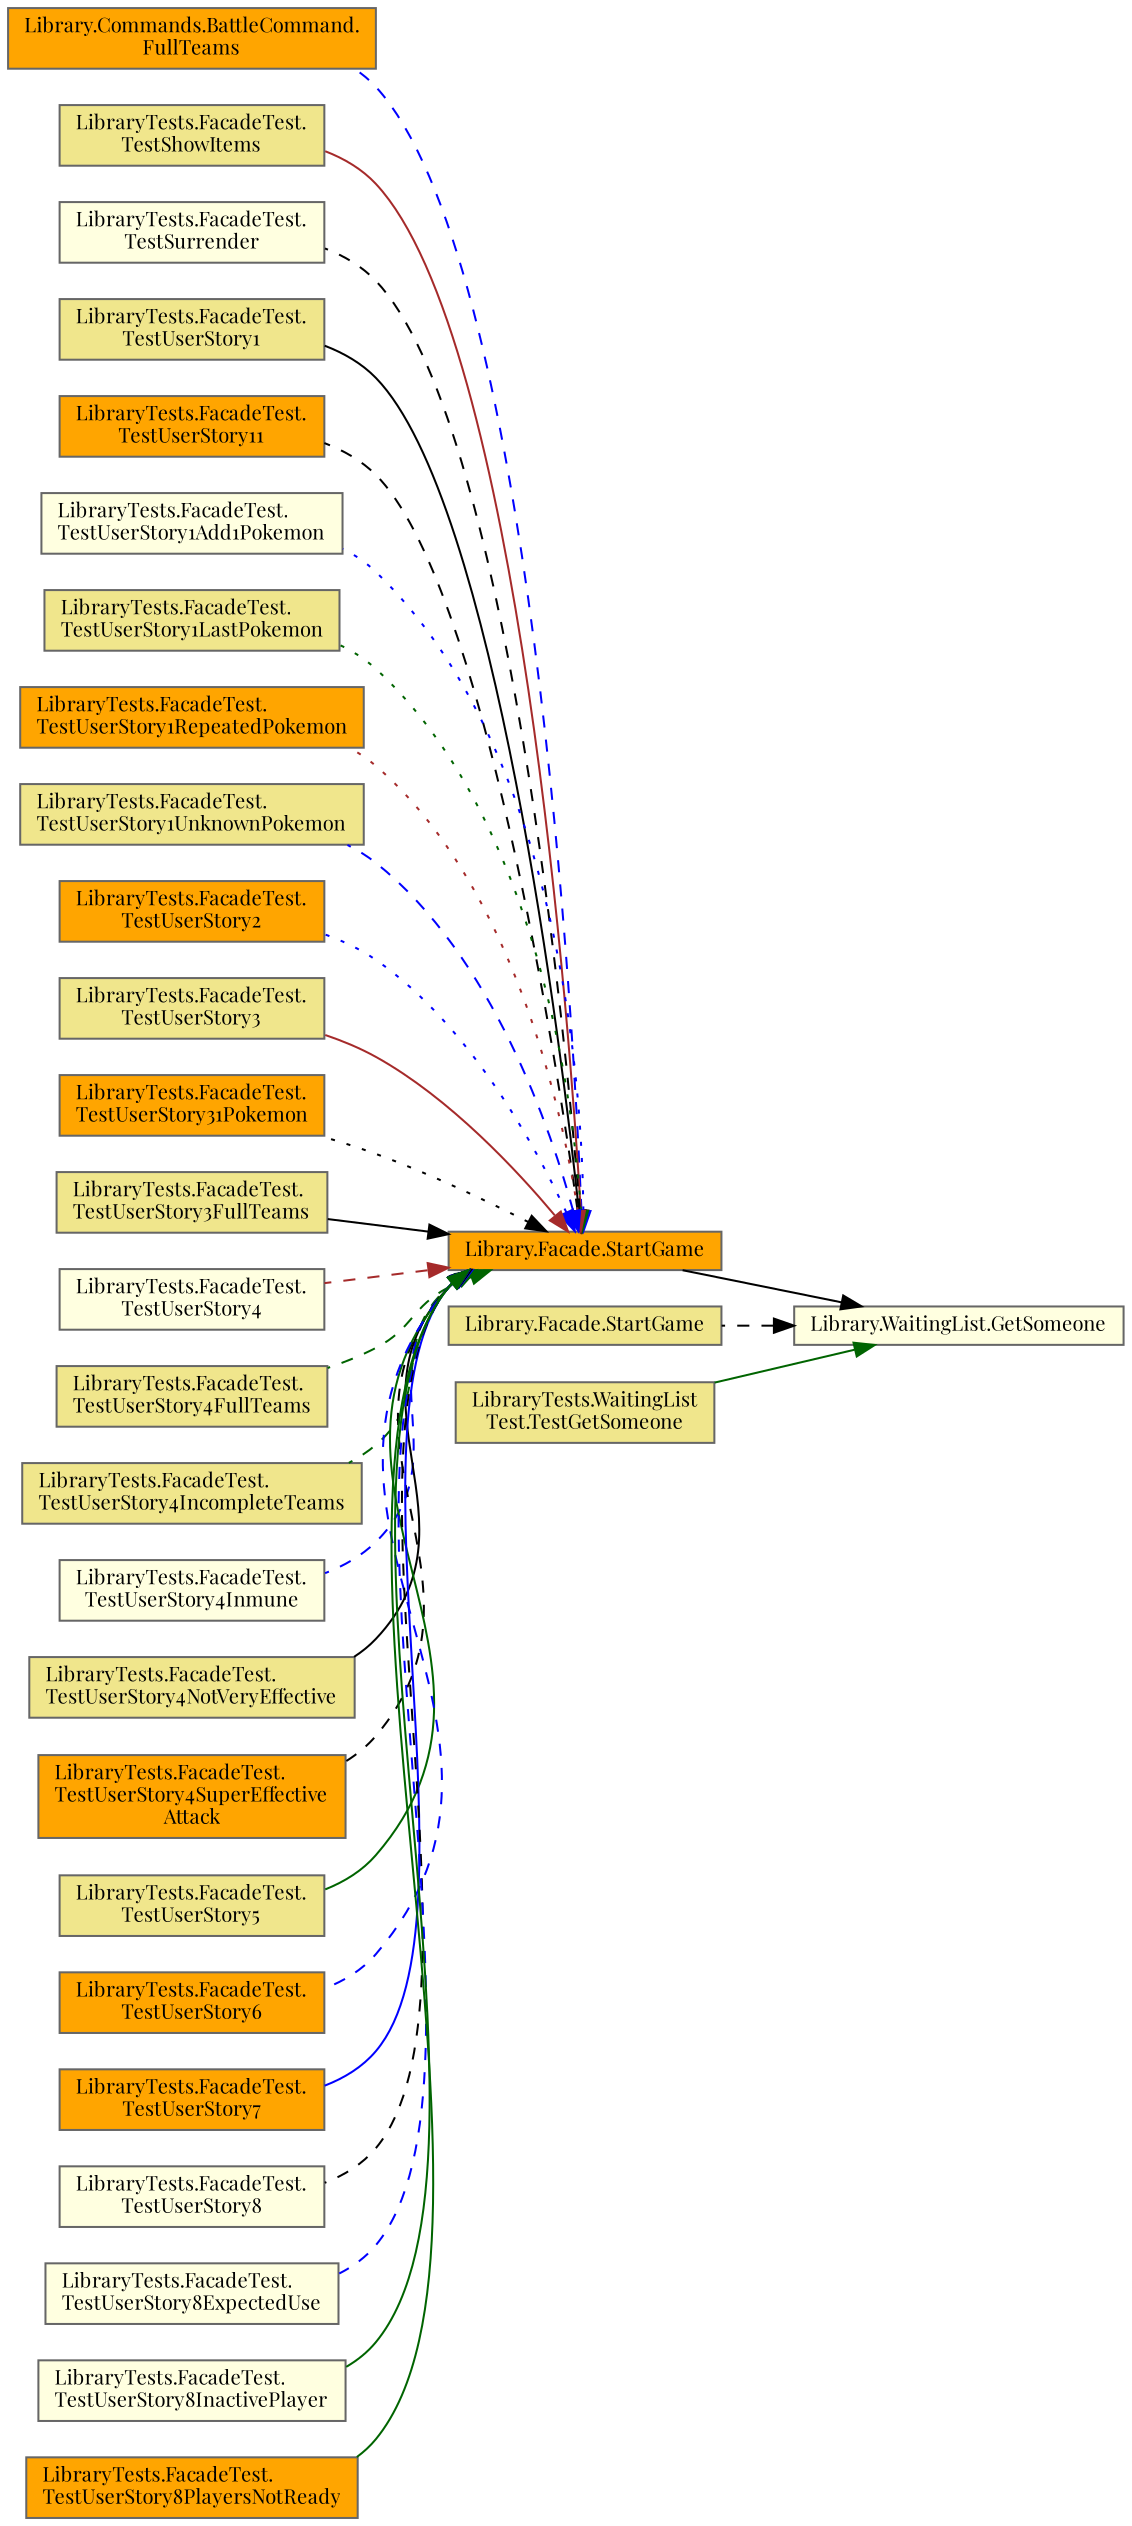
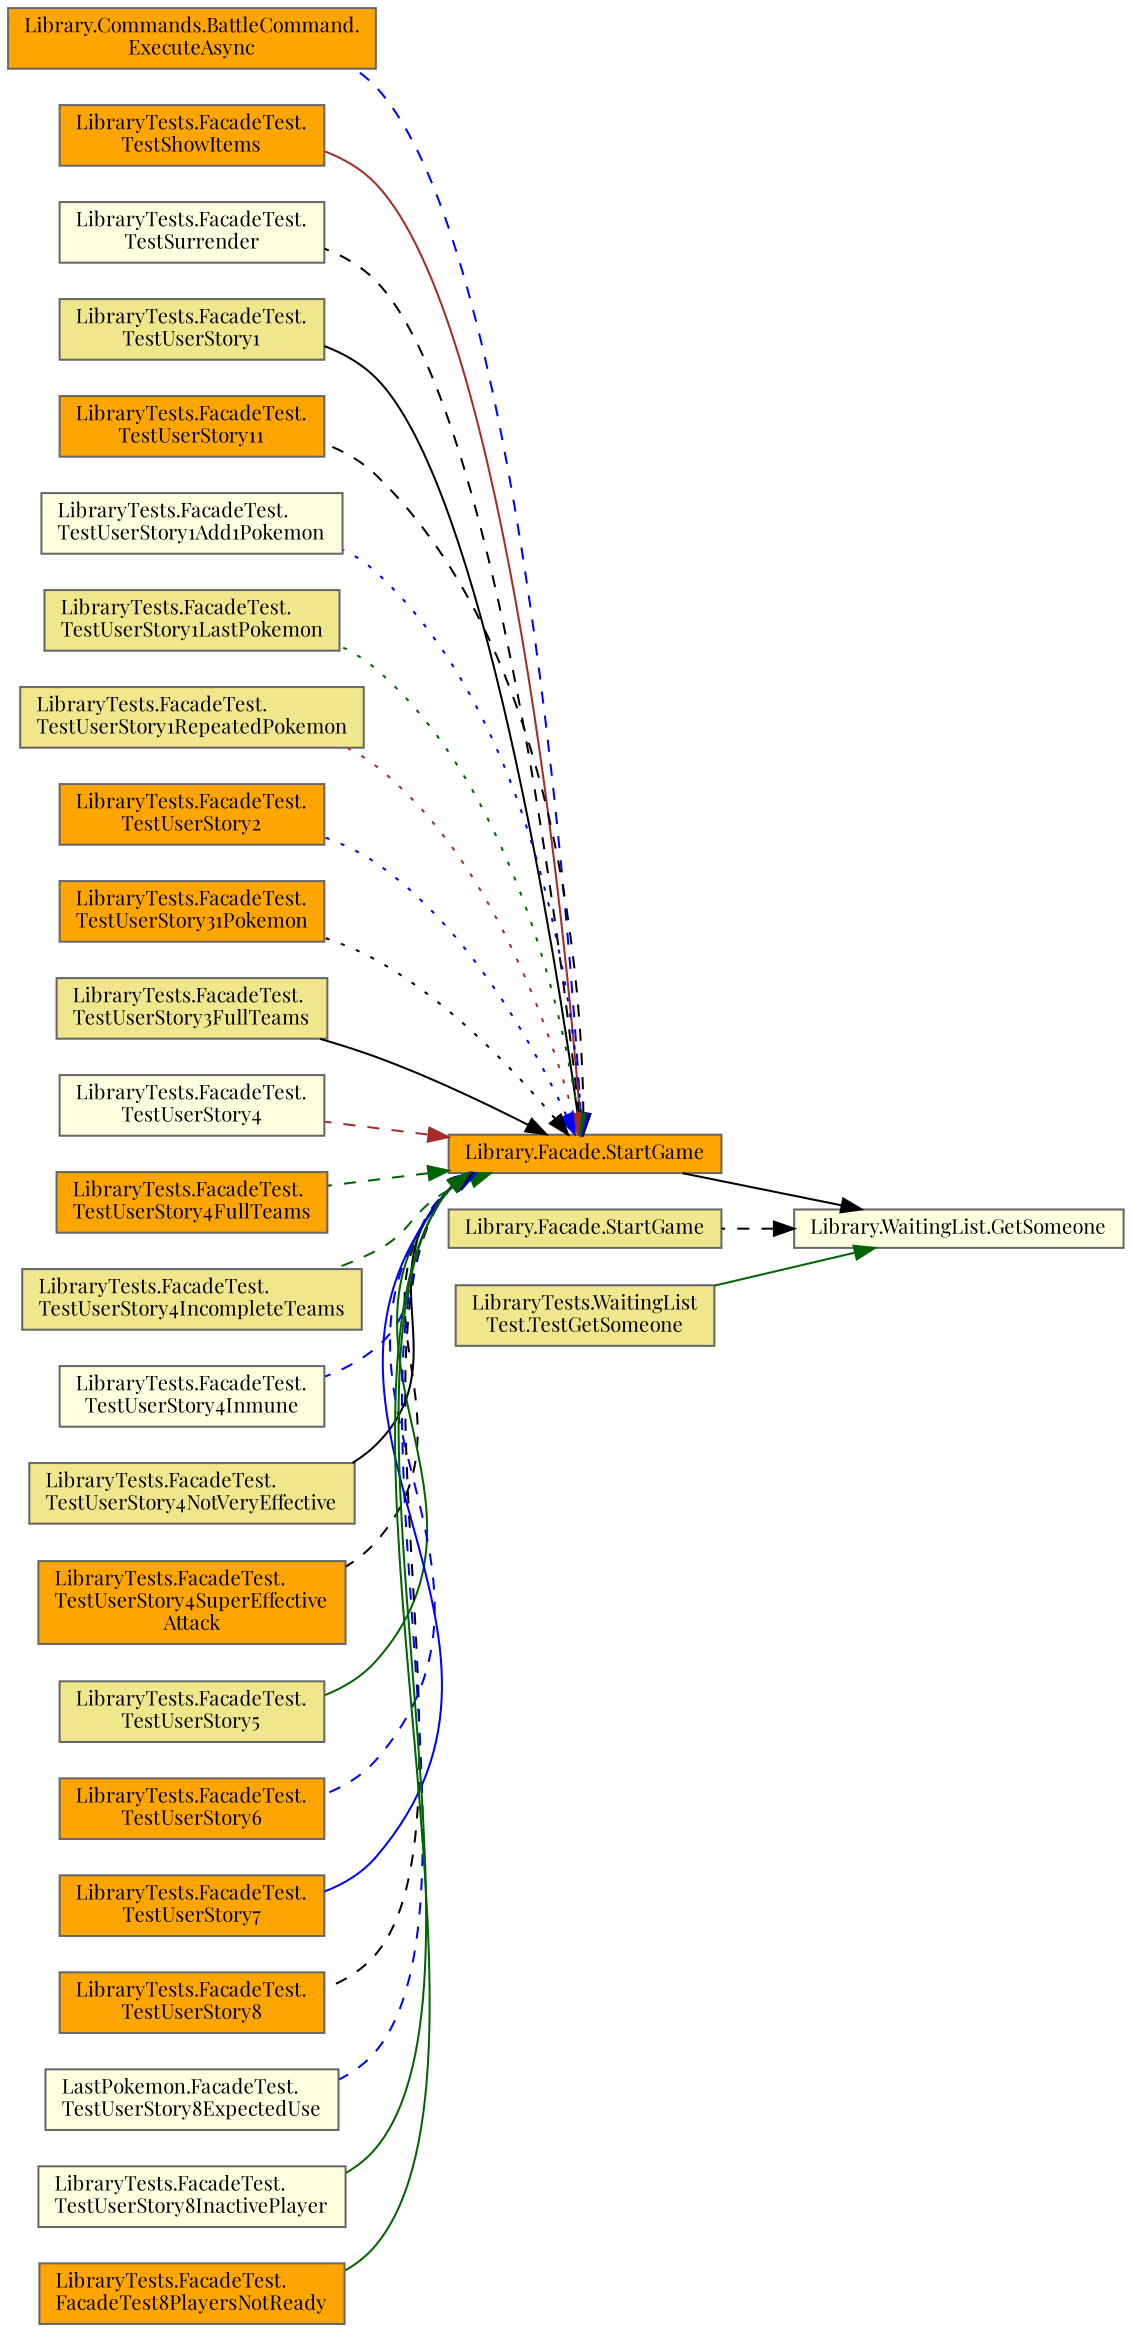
node "Library.Commands.BattleCommand. FullTeams": label "Library.Commands.BattleCommand. FullTeams" -> "Library.Commands.BattleCommand. ExecuteAsync"
node "LibraryTests.FacadeTest. TestShowItems": fillcolor khaki -> orange
node "LibraryTests.FacadeTest. TestUserStory1RepeatedPokemon": fillcolor orange -> khaki
node "LibraryTests.FacadeTest. TestUserStory1UnknownPokemon": removed
node "LibraryTests.FacadeTest. TestUserStory3": removed
node "LibraryTests.FacadeTest. TestUserStory4FullTeams": fillcolor khaki -> orange
node "LibraryTests.FacadeTest. TestUserStory8": fillcolor lightyellow -> orange
node "LibraryTests.FacadeTest. TestUserStory8ExpectedUse": label "LibraryTests.FacadeTest. TestUserStory8ExpectedUse" -> "LastPokemon.FacadeTest. TestUserStory8ExpectedUse"
node "LibraryTests.FacadeTest. TestUserStory8PlayersNotReady": label "LibraryTests.FacadeTest. TestUserStory8PlayersNotReady" -> "LibraryTests.FacadeTest. FacadeTest8PlayersNotReady"
